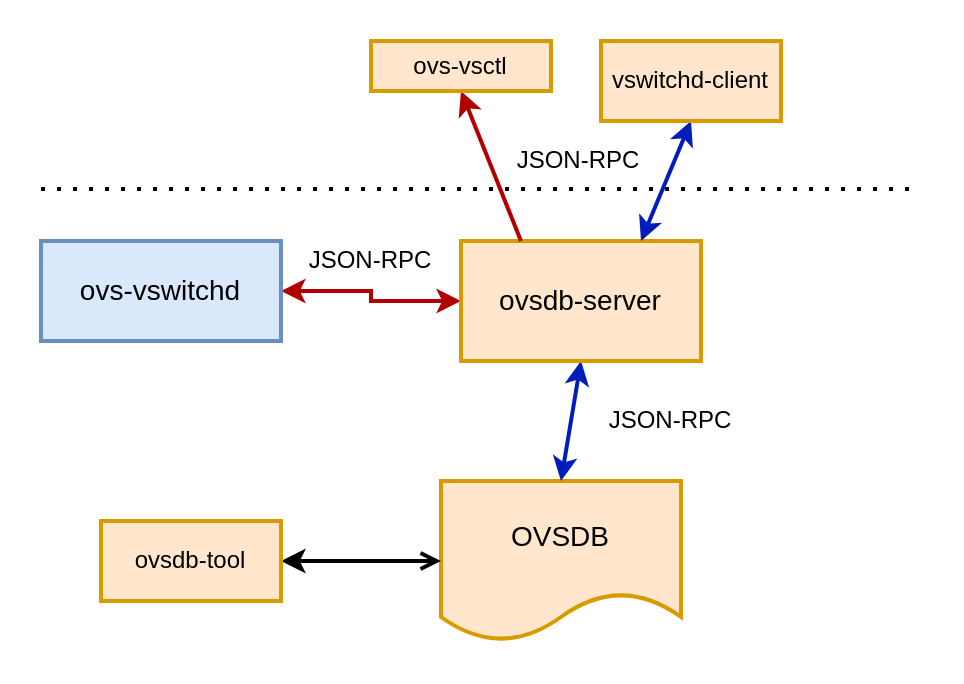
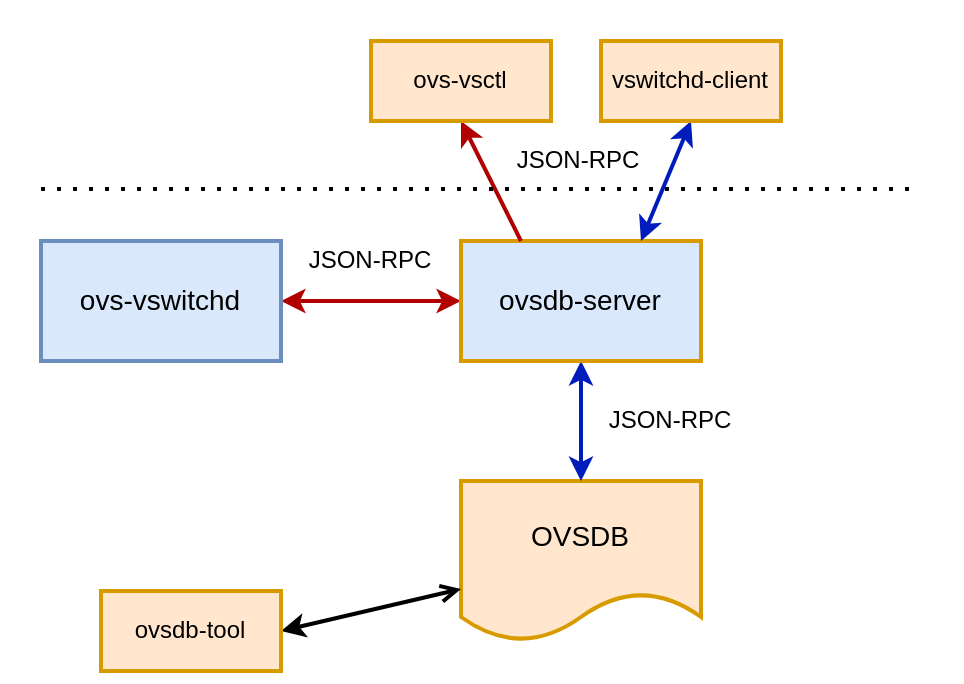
node "ovs-vsctl": size 180x50 -> 180x80
node "ovs-vswitchd": size 240x100 -> 240x120
node "ovsdb-server": fillcolor #ffe6cc -> #dae8fc
node "ovsdb-tool": moved (191, 561) -> (191, 631)
node "OVSDB": moved (561, 561) -> (581, 561)
